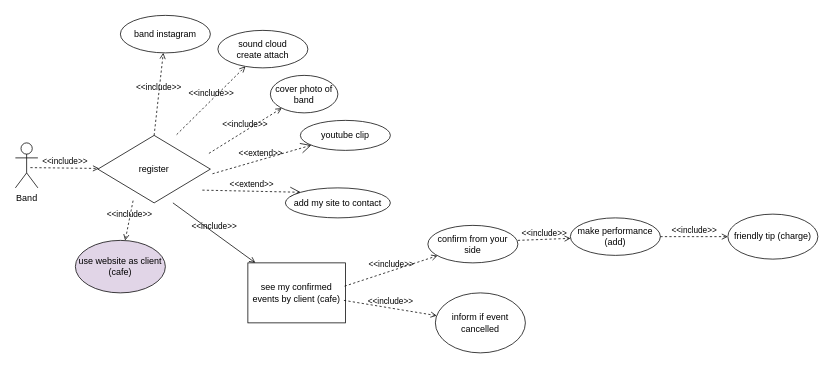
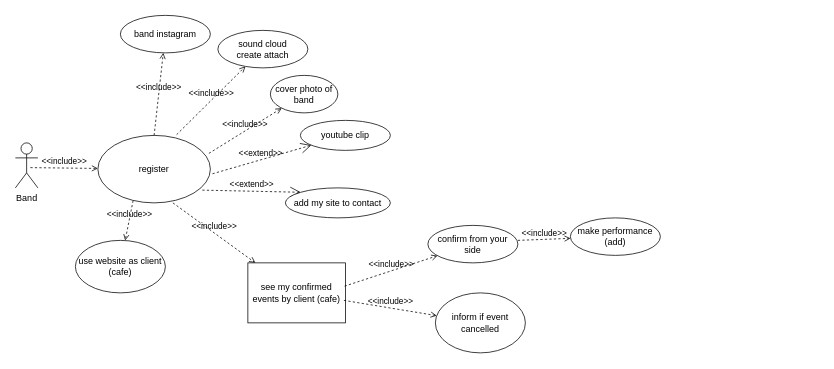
node "register": shape diamond -> ellipse
edge "register" -> "see my confirmed events by client (cafe)": style solid -> dashed
edge "make performance (add)" -> "friendly tip (charge)": removed, label "<<include>>"
node "friendly tip (charge)": removed
node "use website as client (cafe)": fillcolor #e1d5e7 -> #ffffff
